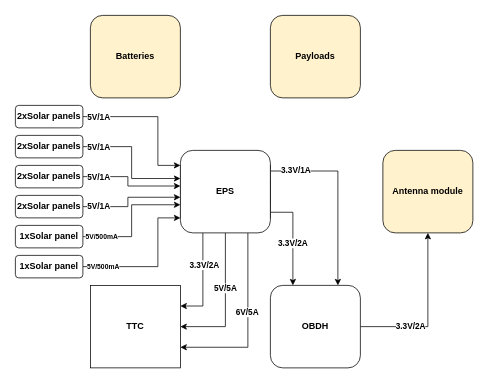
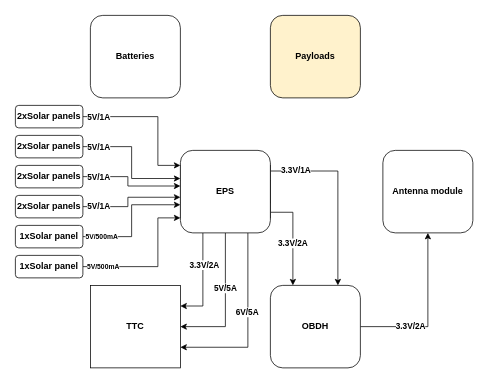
node "Batteries": fillcolor #fff2cc -> #ffffff
node "Antenna module": fillcolor #fff2cc -> #ffffff
